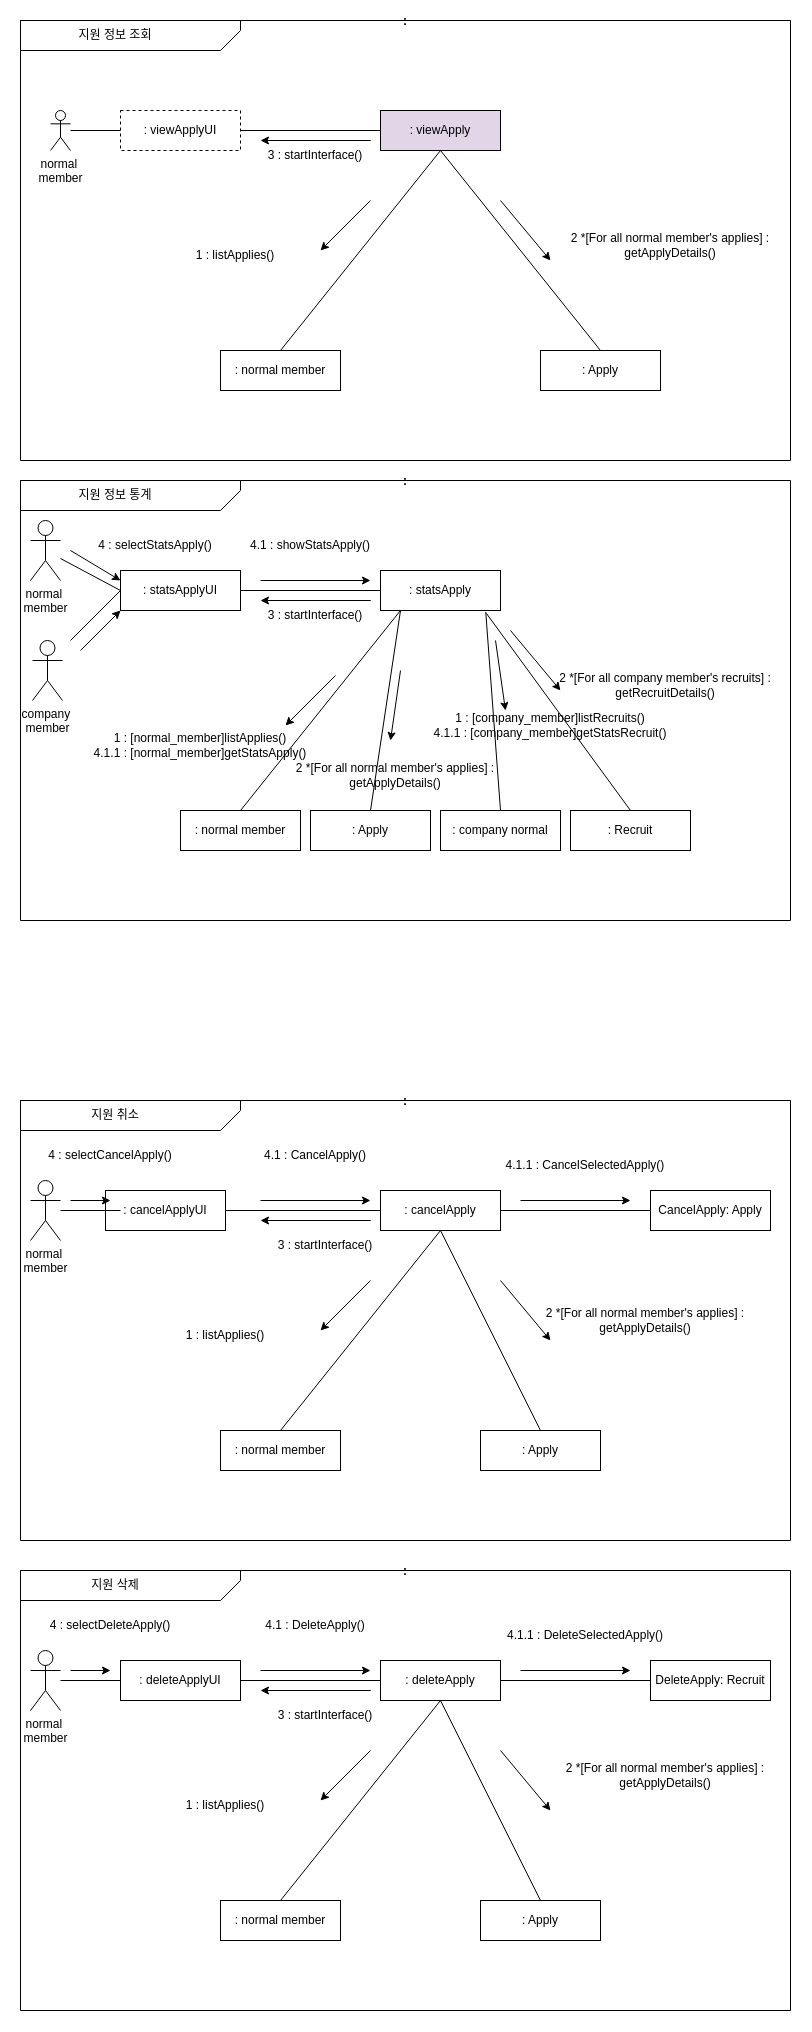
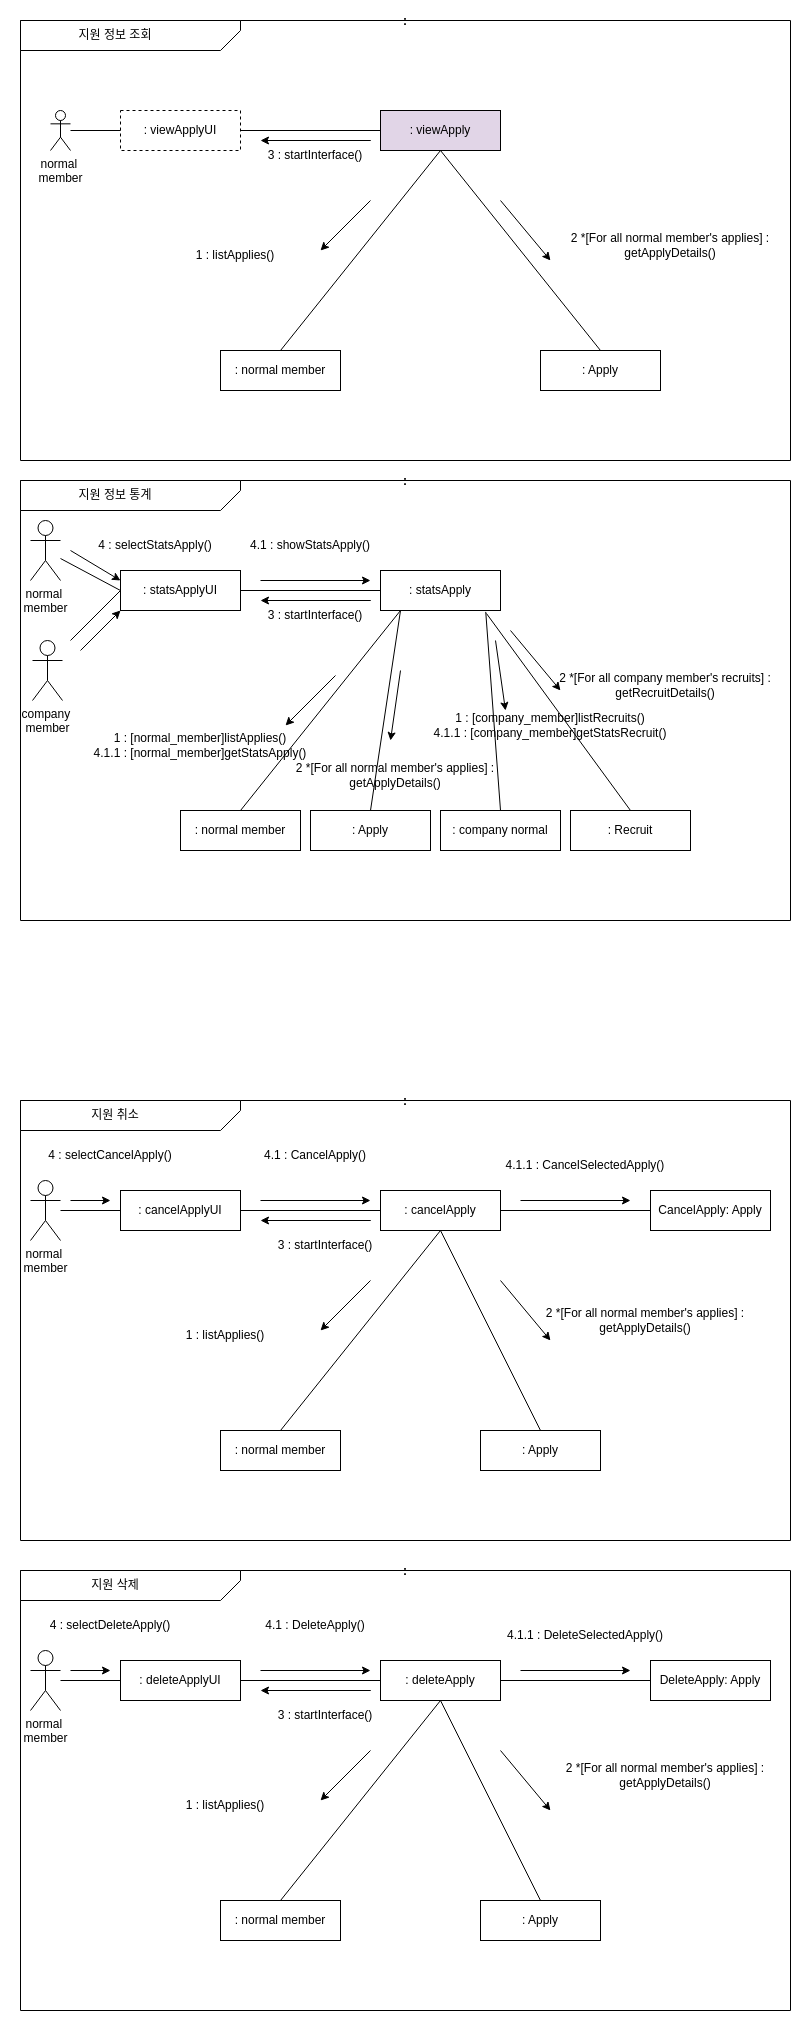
node ": cancelApplyUI": moved (166, 1211) -> (181, 1211)
node "DeleteApply: Recruit": label "DeleteApply: Recruit" -> "DeleteApply: Apply"
